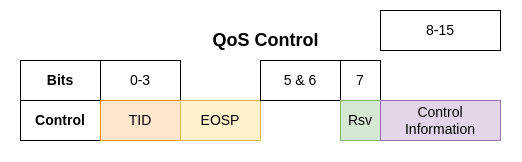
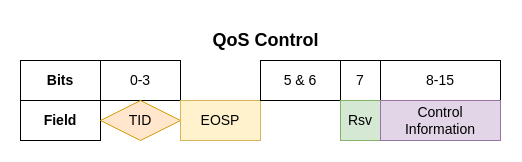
node "8-15": moved (441, 31) -> (441, 81)
node "Control": label "Control" -> "Field"
node "TID": shape rectangle -> diamond
